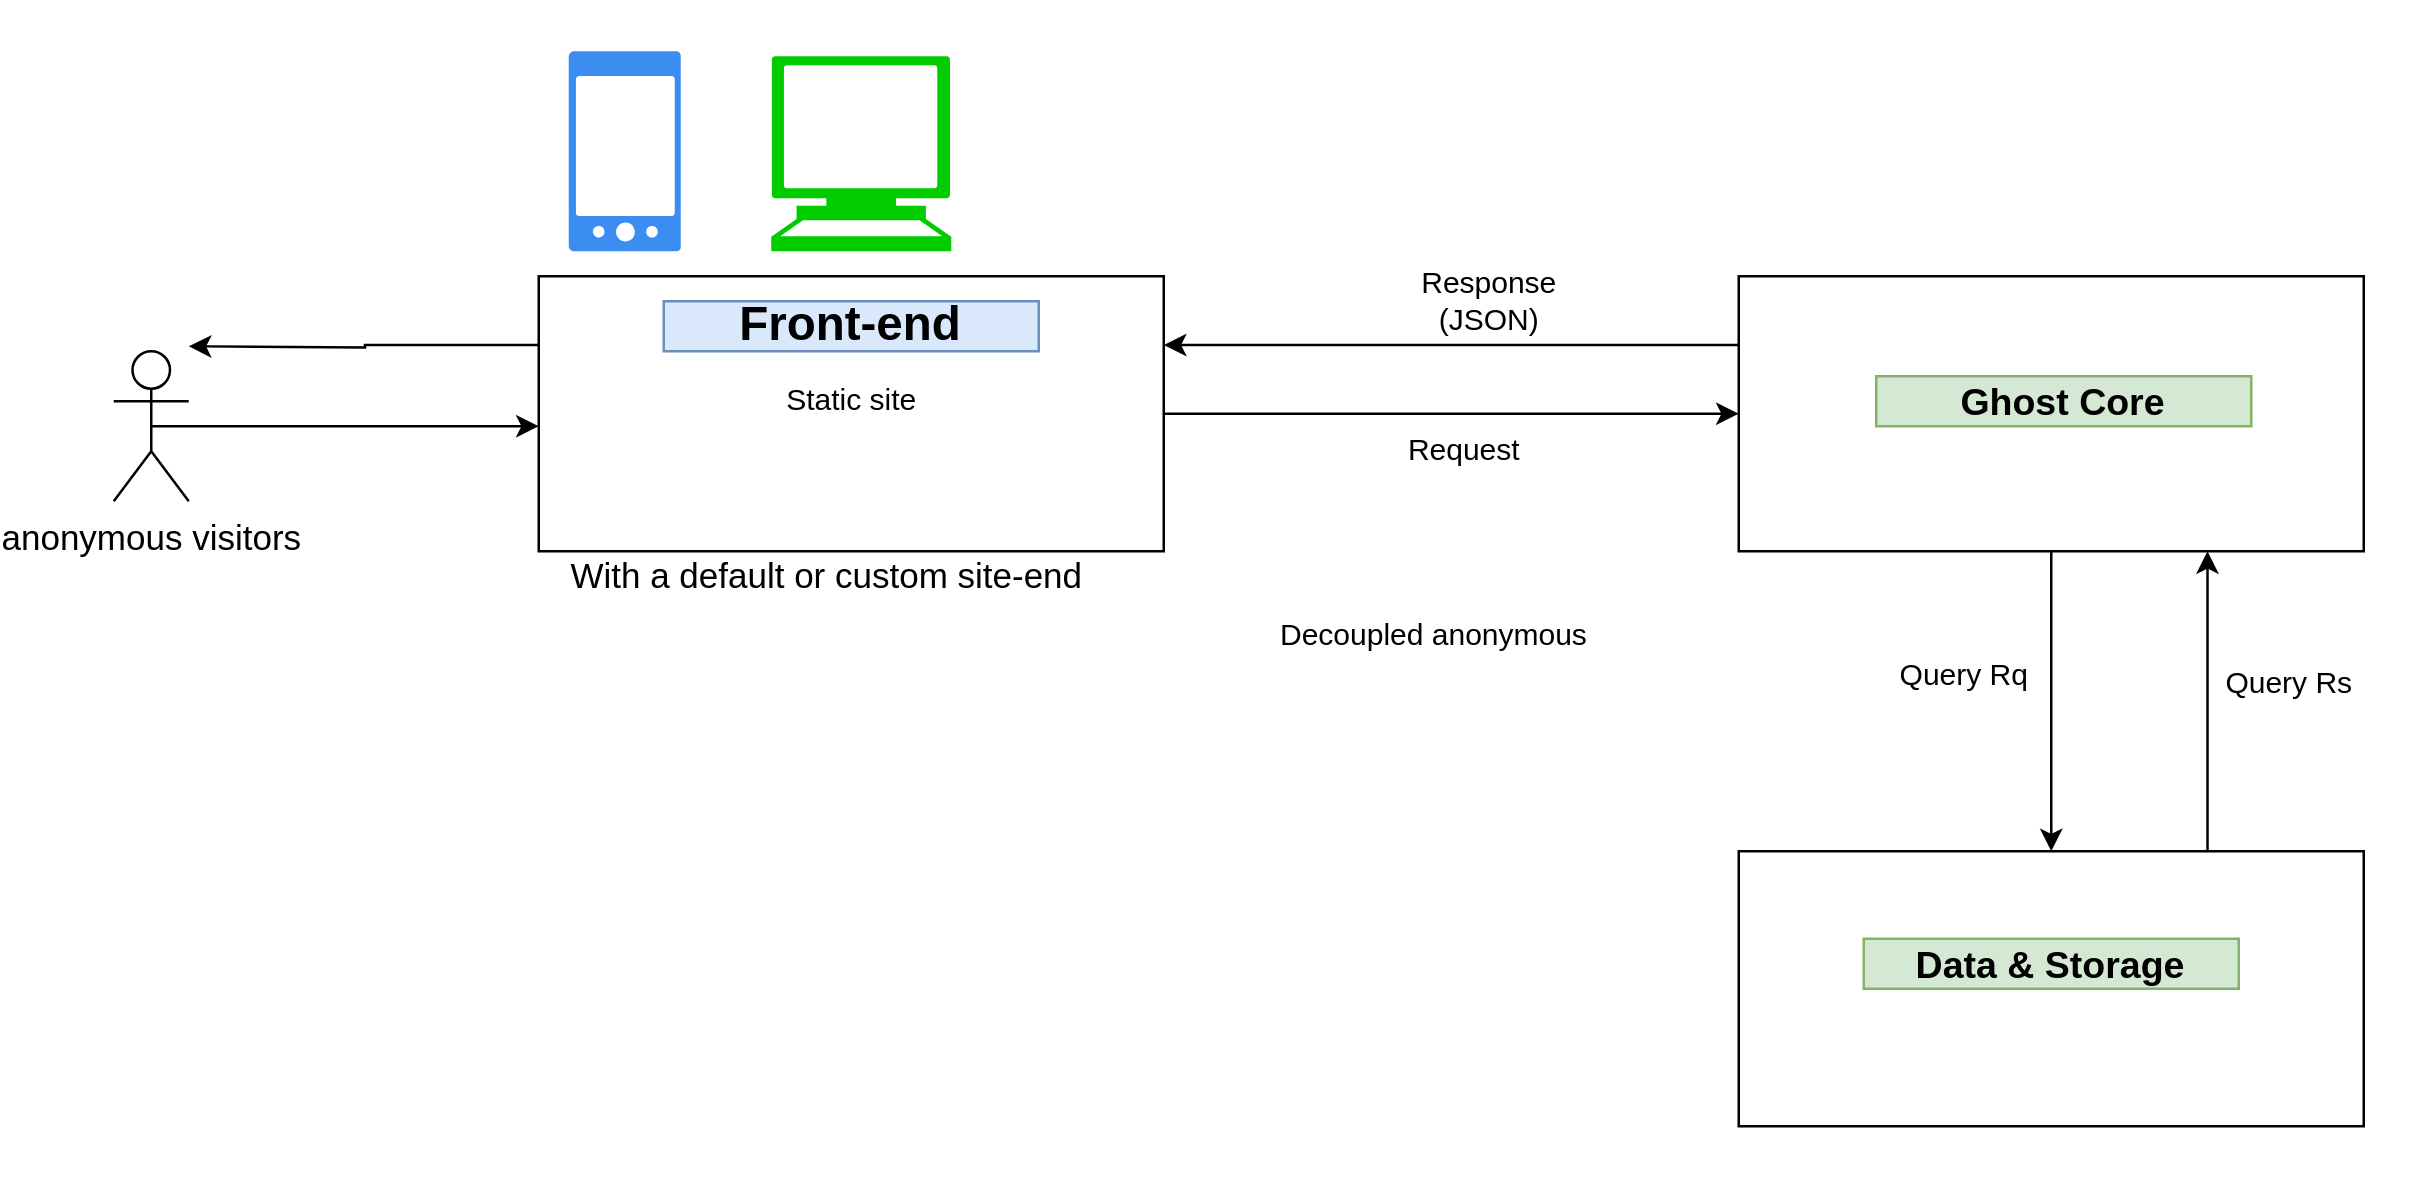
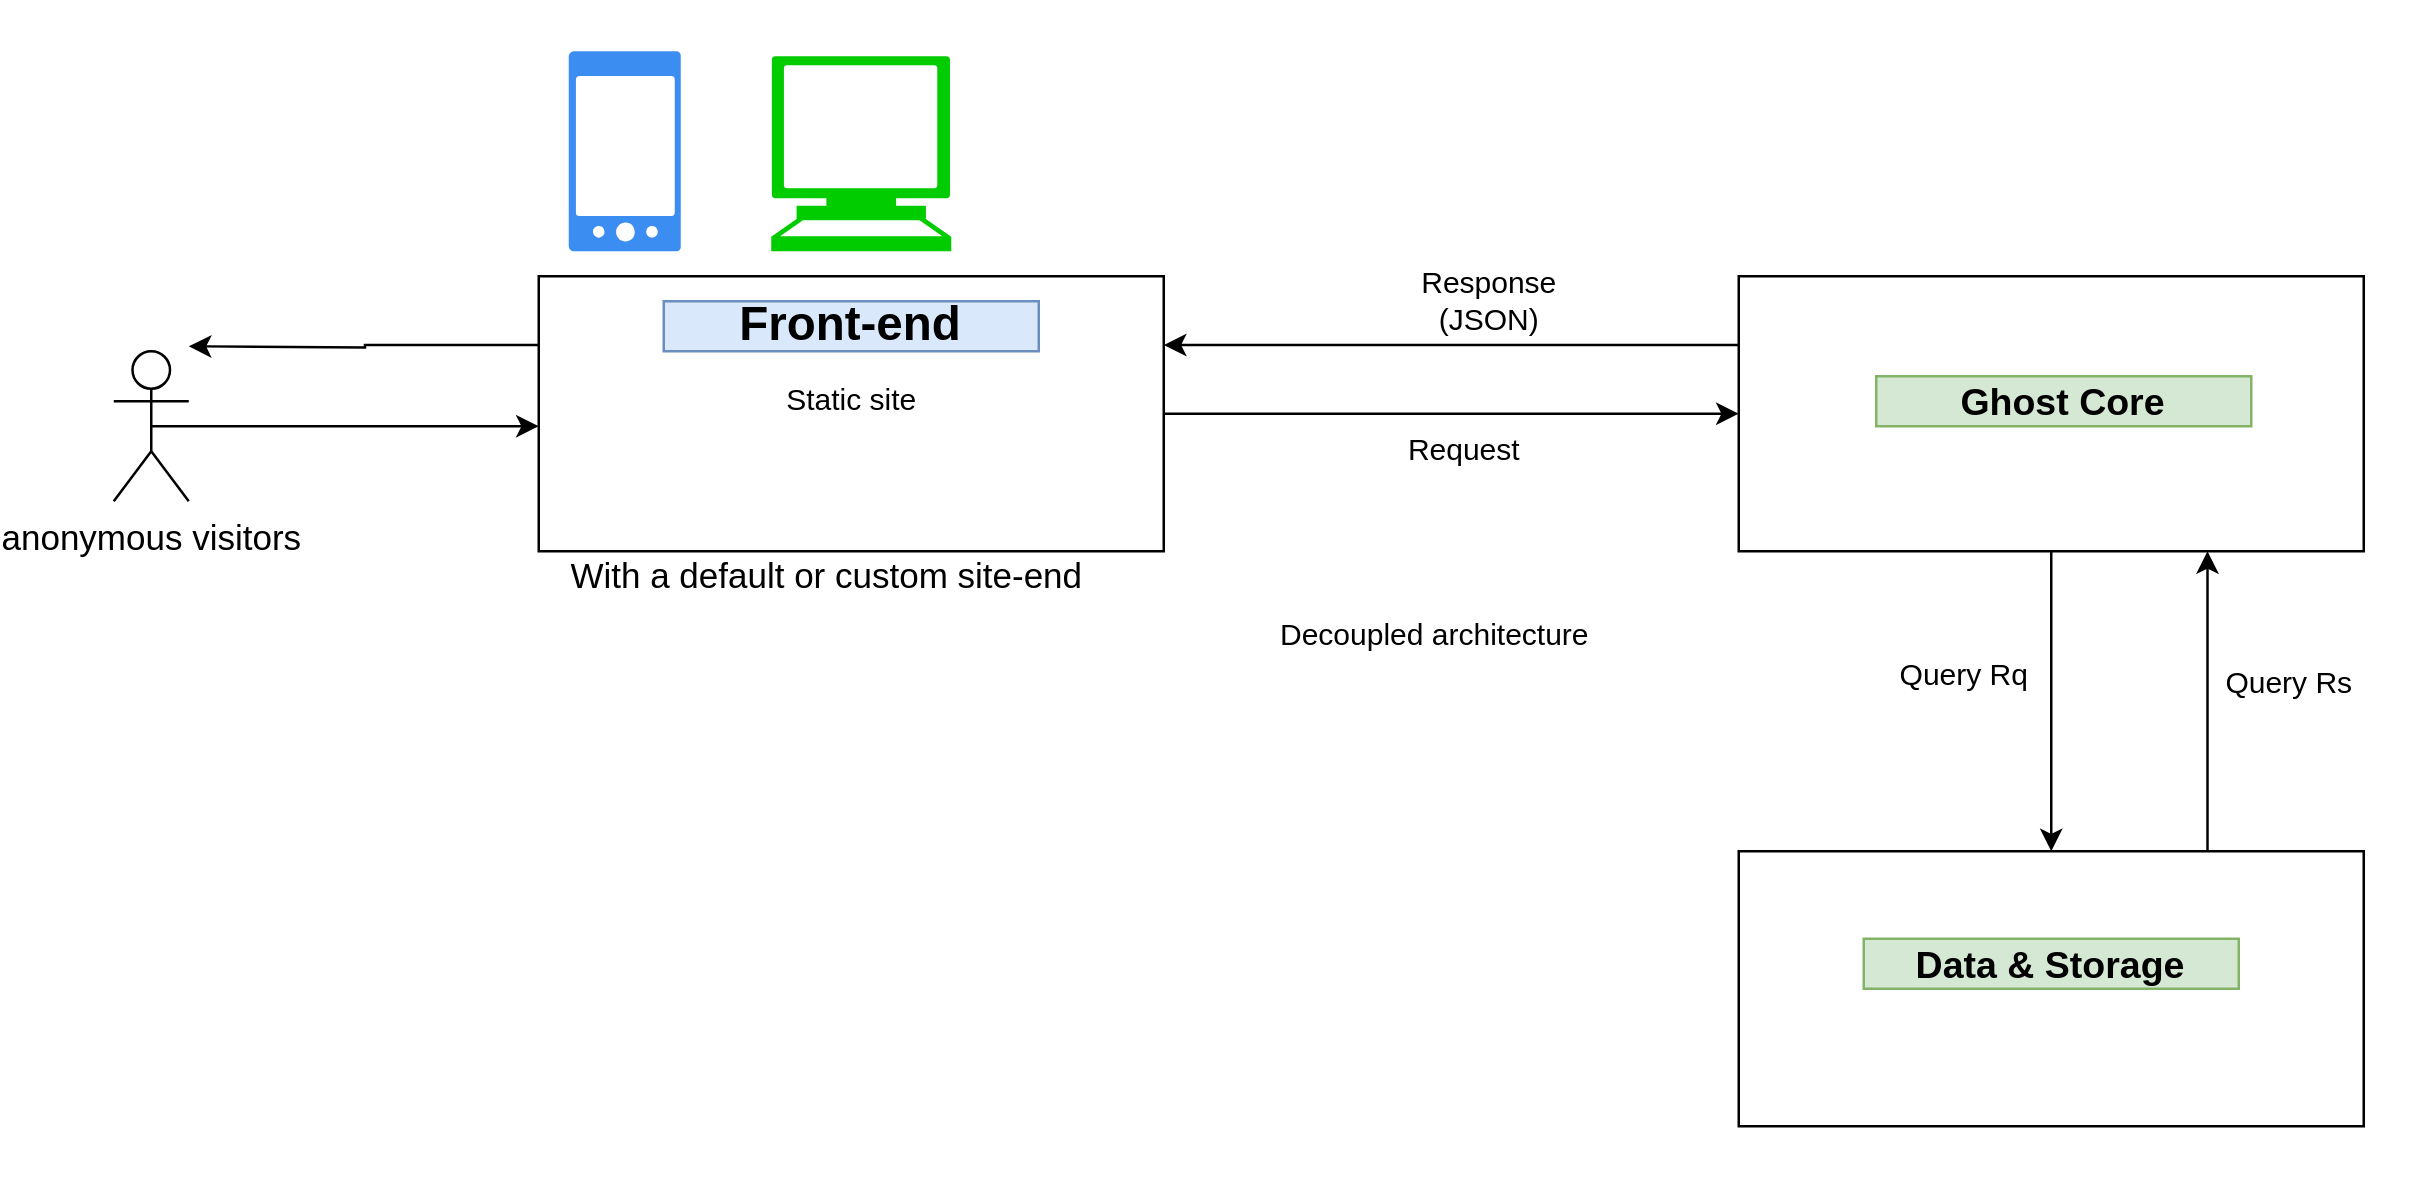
node "Decoupled anonymous": label "Decoupled anonymous" -> "Decoupled architecture"
